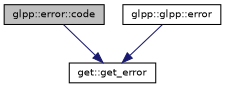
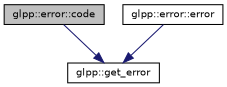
node "glpp::glpp::error": label "glpp::glpp::error" -> "glpp::error::error"
node "get::get_error": label "get::get_error" -> "glpp::get_error"
